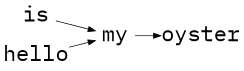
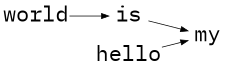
node "world": added
node "oyster": removed
